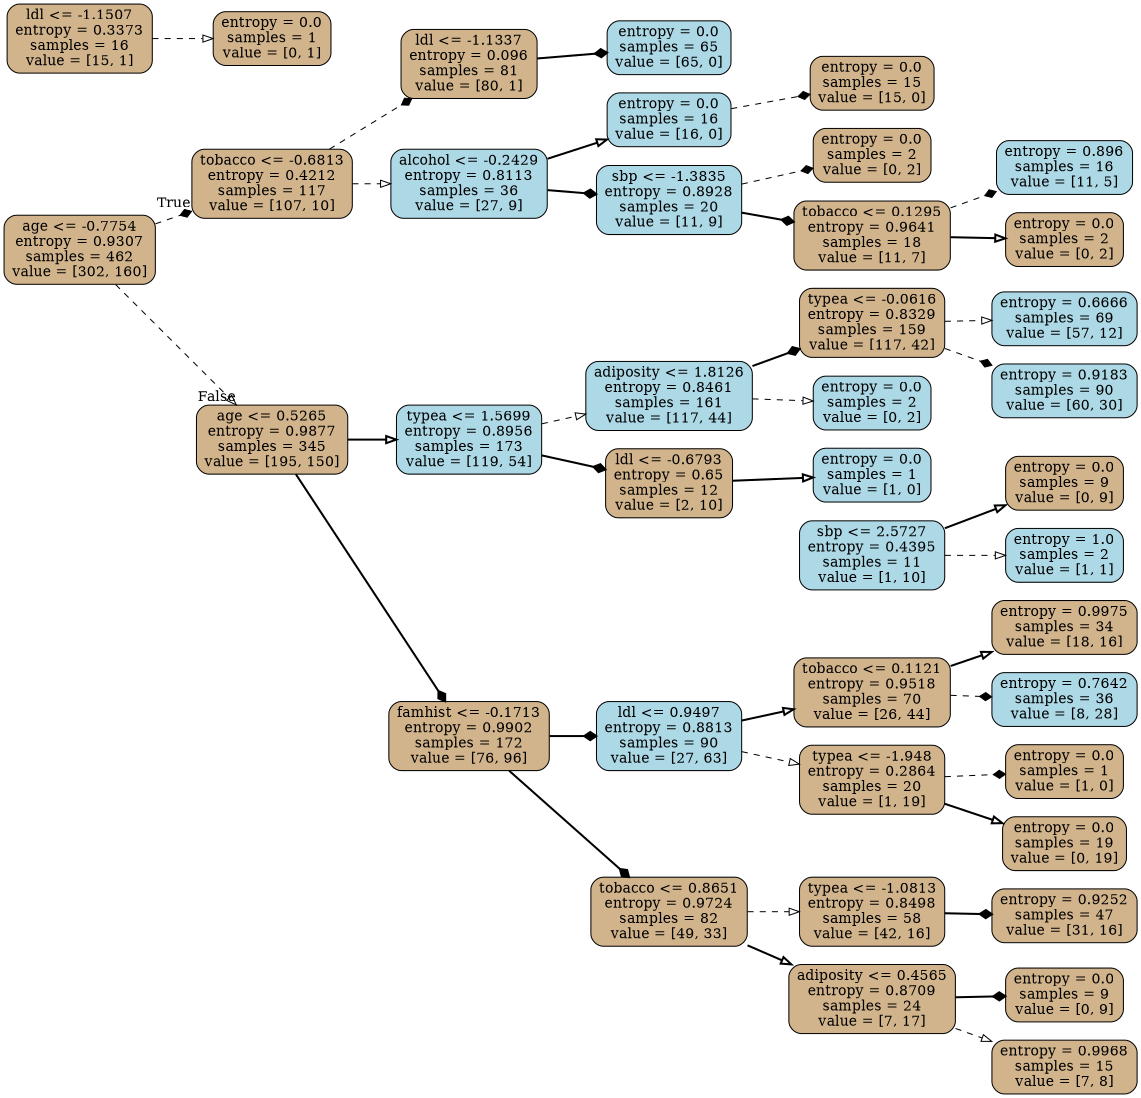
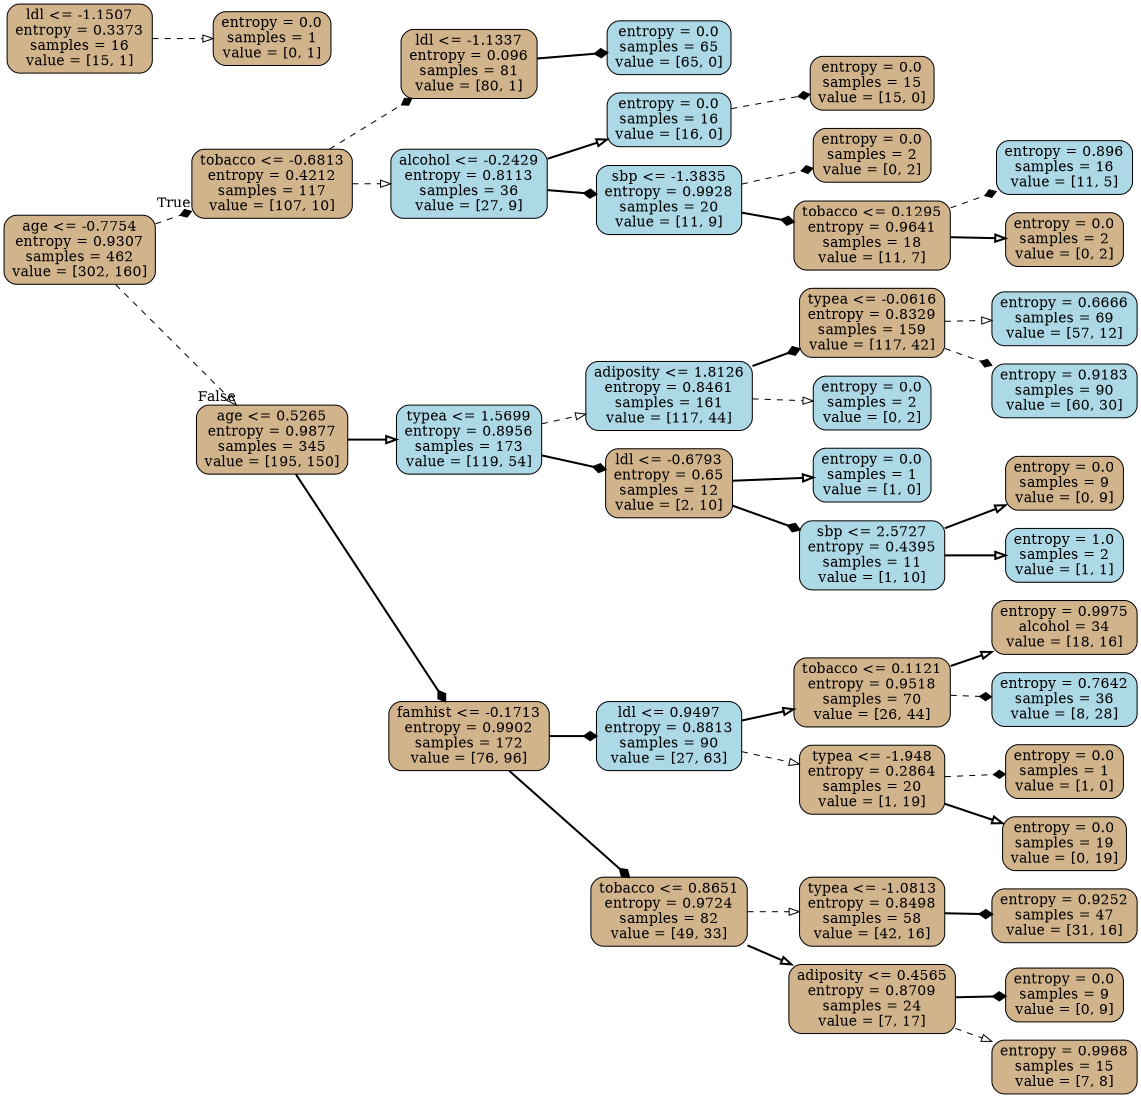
node "sbp <= -1.3835 entropy = 0.8928 samples = 20 value = [11, 9]": label "sbp <= -1.3835 entropy = 0.8928 samples = 20 value = [11, 9]" -> "sbp <= -1.3835 entropy = 0.9928 samples = 20 value = [11, 9]"
edge "ldl <= -0.6793 entropy = 0.65 samples = 12 value = [2, 10]" -> "sbp <= 2.5727 entropy = 0.4395 samples = 11 value = [1, 10]": added
edge "sbp <= 2.5727 entropy = 0.4395 samples = 11 value = [1, 10]" -> "entropy = 1.0 samples = 2 value = [1, 1]": style dashed -> bold
node "entropy = 0.9975 samples = 34 value = [18, 16]": label "entropy = 0.9975 samples = 34 value = [18, 16]" -> "entropy = 0.9975 alcohol = 34 value = [18, 16]"
